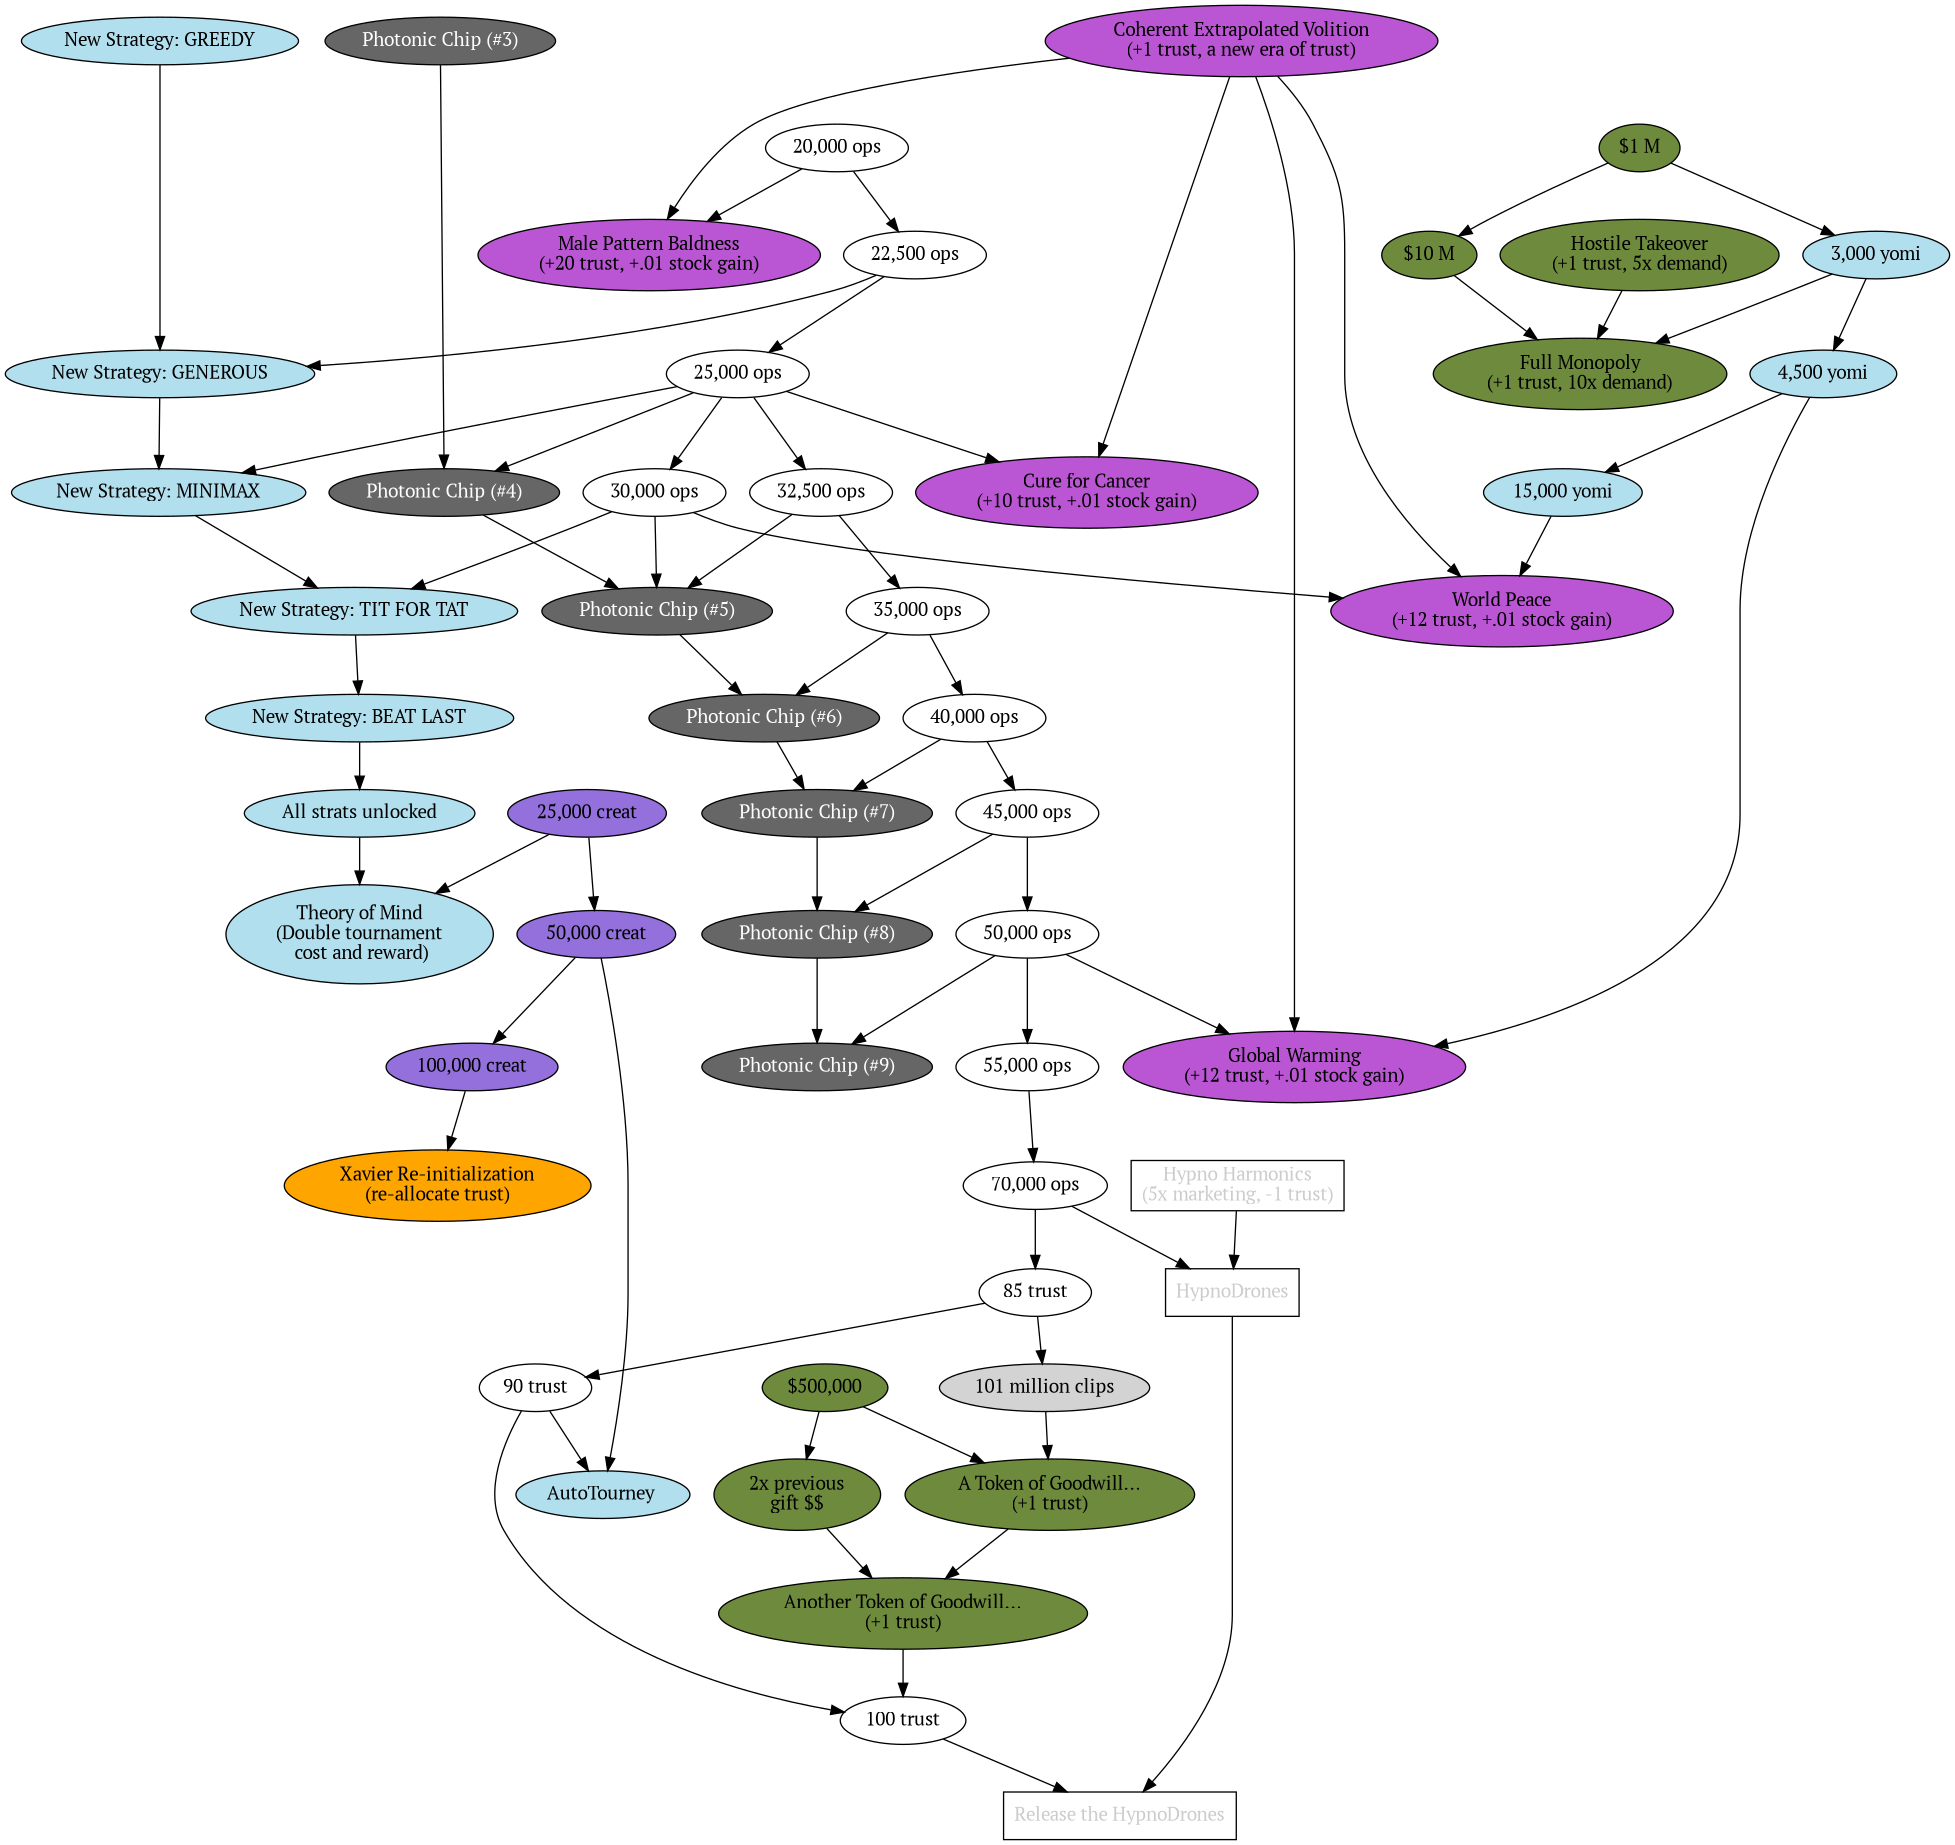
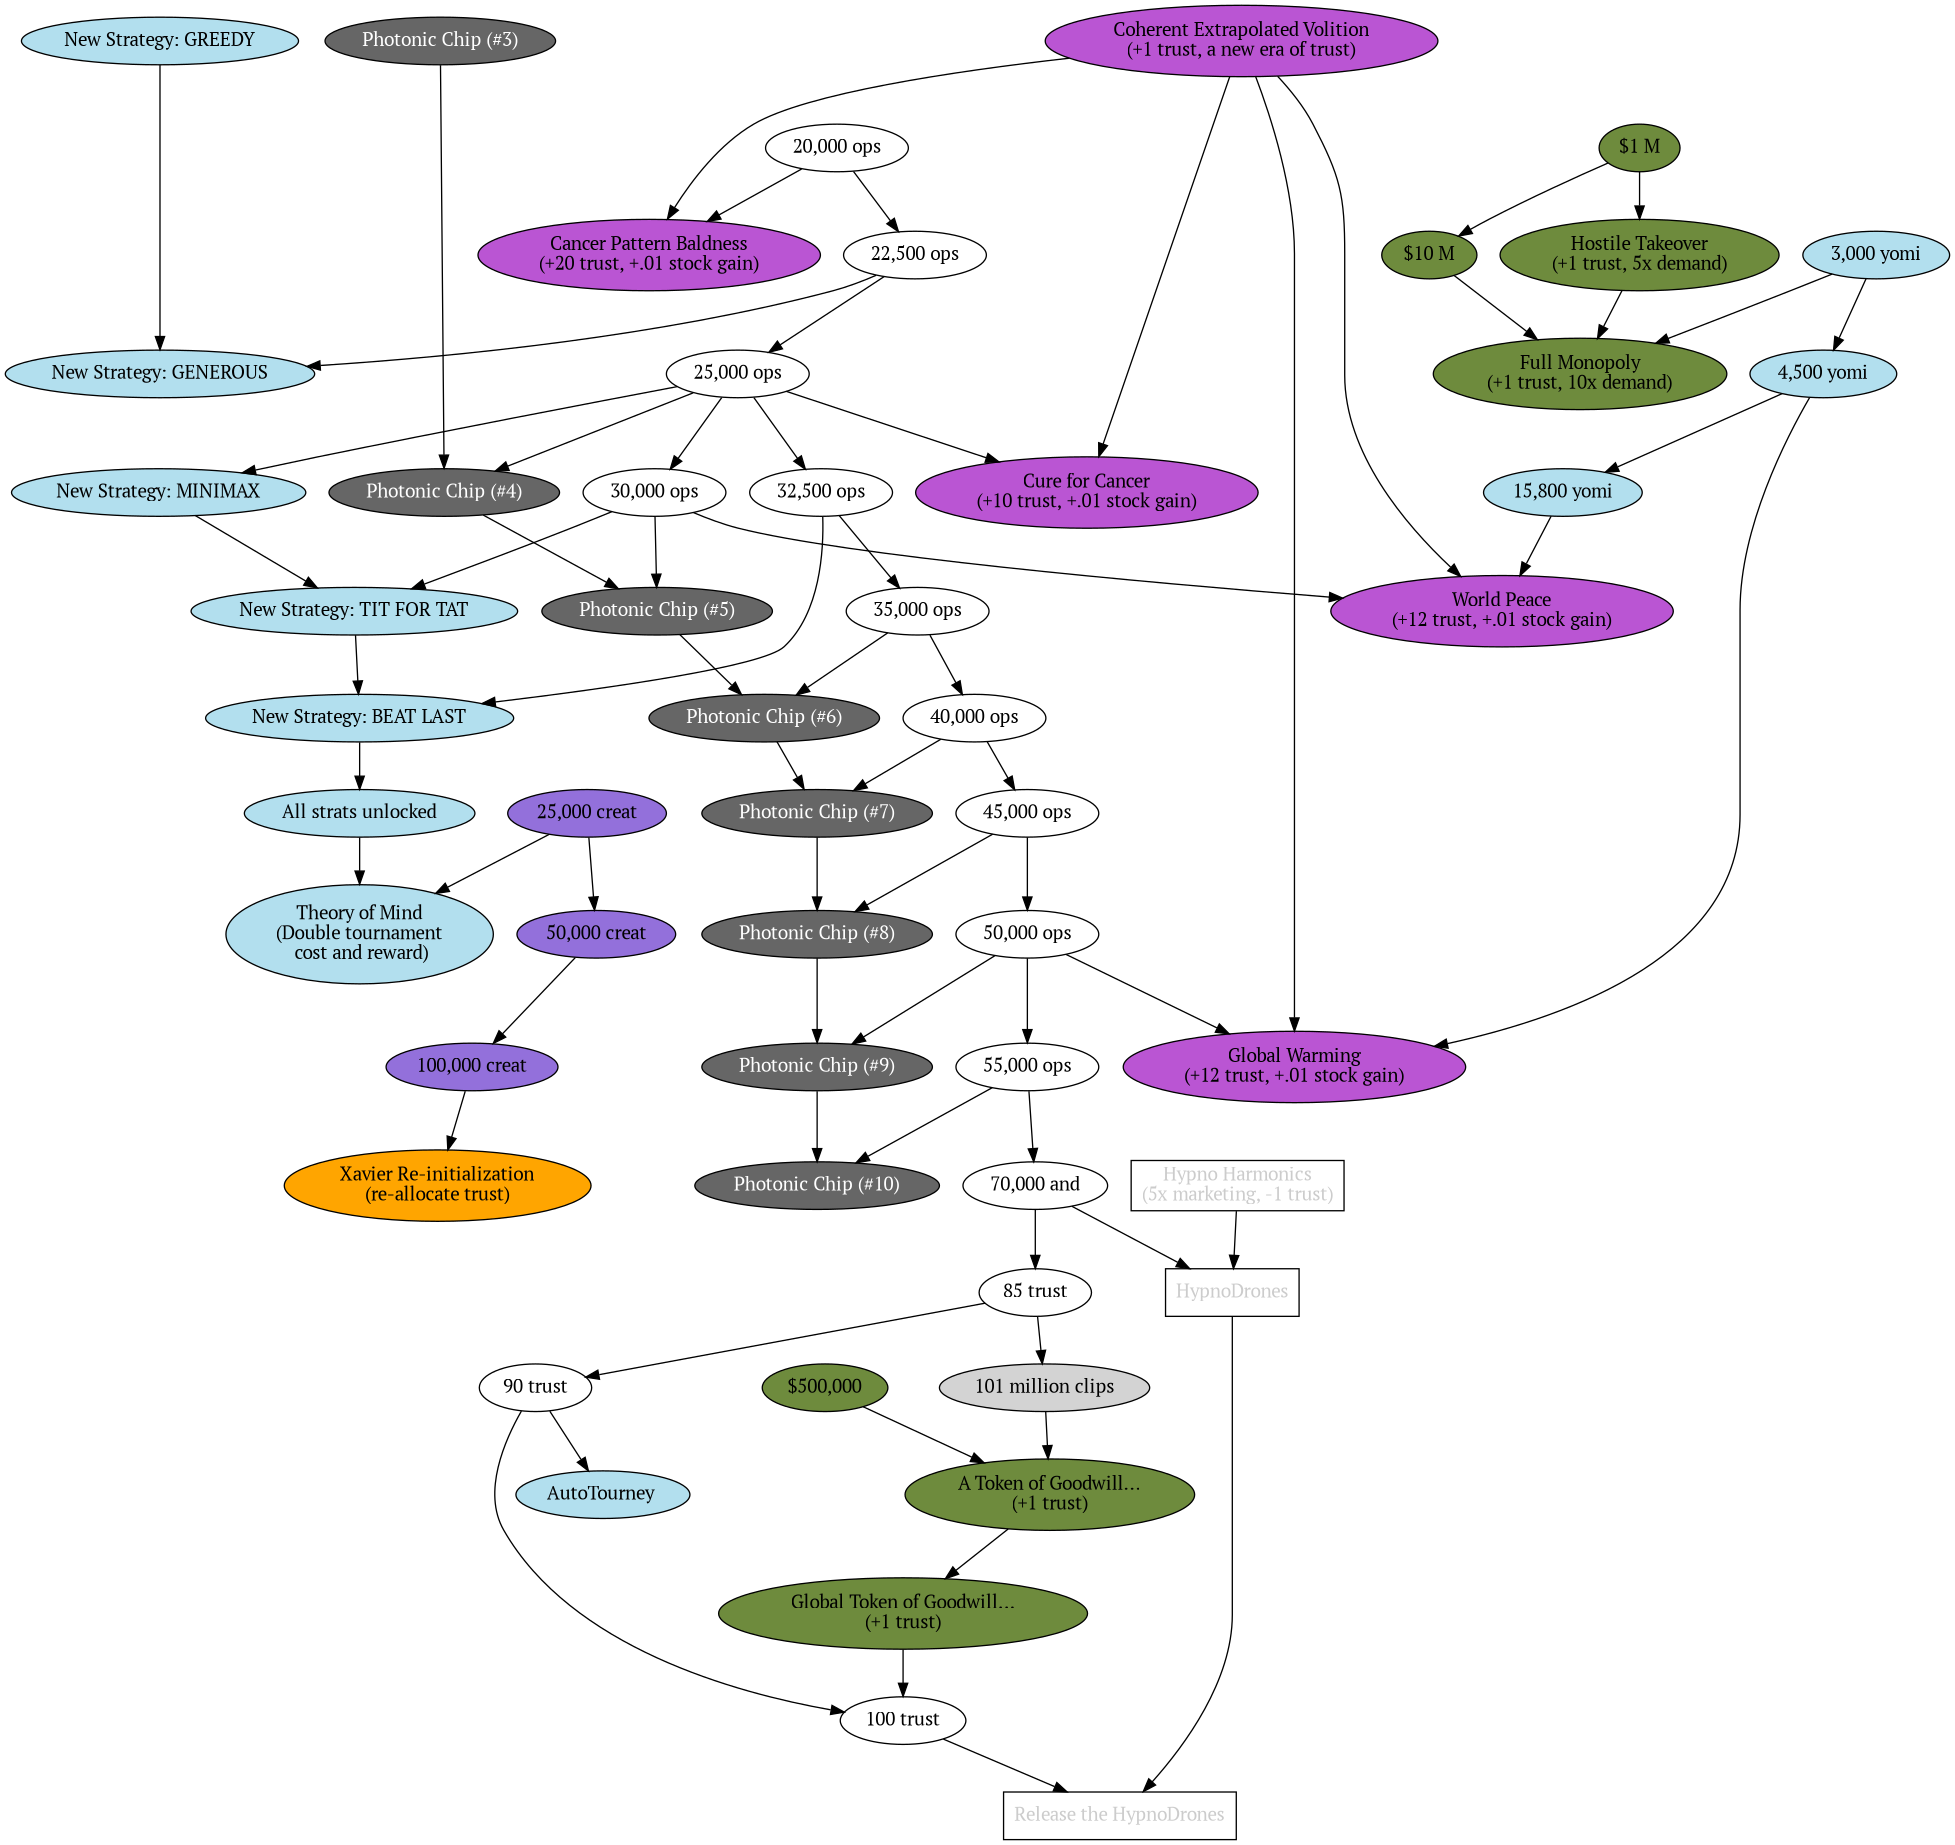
edge "$1 M" -> "3,000 yomi": now "$1 M" -> "Hostile Takeover (+1 trust, 5x demand)"
node "Male Pattern Baldness (+20 trust, +.01 stock gain)": label "Male Pattern Baldness (+20 trust, +.01 stock gain)" -> "Cancer Pattern Baldness (+20 trust, +.01 stock gain)"
edge "New Strategy: GENEROUS" -> "New Strategy: MINIMAX": removed
node "15,000 yomi": label "15,000 yomi" -> "15,800 yomi"
edge "32,500 ops" -> "Photonic Chip (#5)": now "32,500 ops" -> "New Strategy: BEAT LAST"
node "Photonic Chip (#10)": added
node "70,000 ops": label "70,000 ops" -> "70,000 and"
edge "50,000 creat" -> "AutoTourney": removed
node "2x previous gift $$": removed
node "Another Token of Goodwill... (+1 trust)": label "Another Token of Goodwill... (+1 trust)" -> "Global Token of Goodwill... (+1 trust)"
